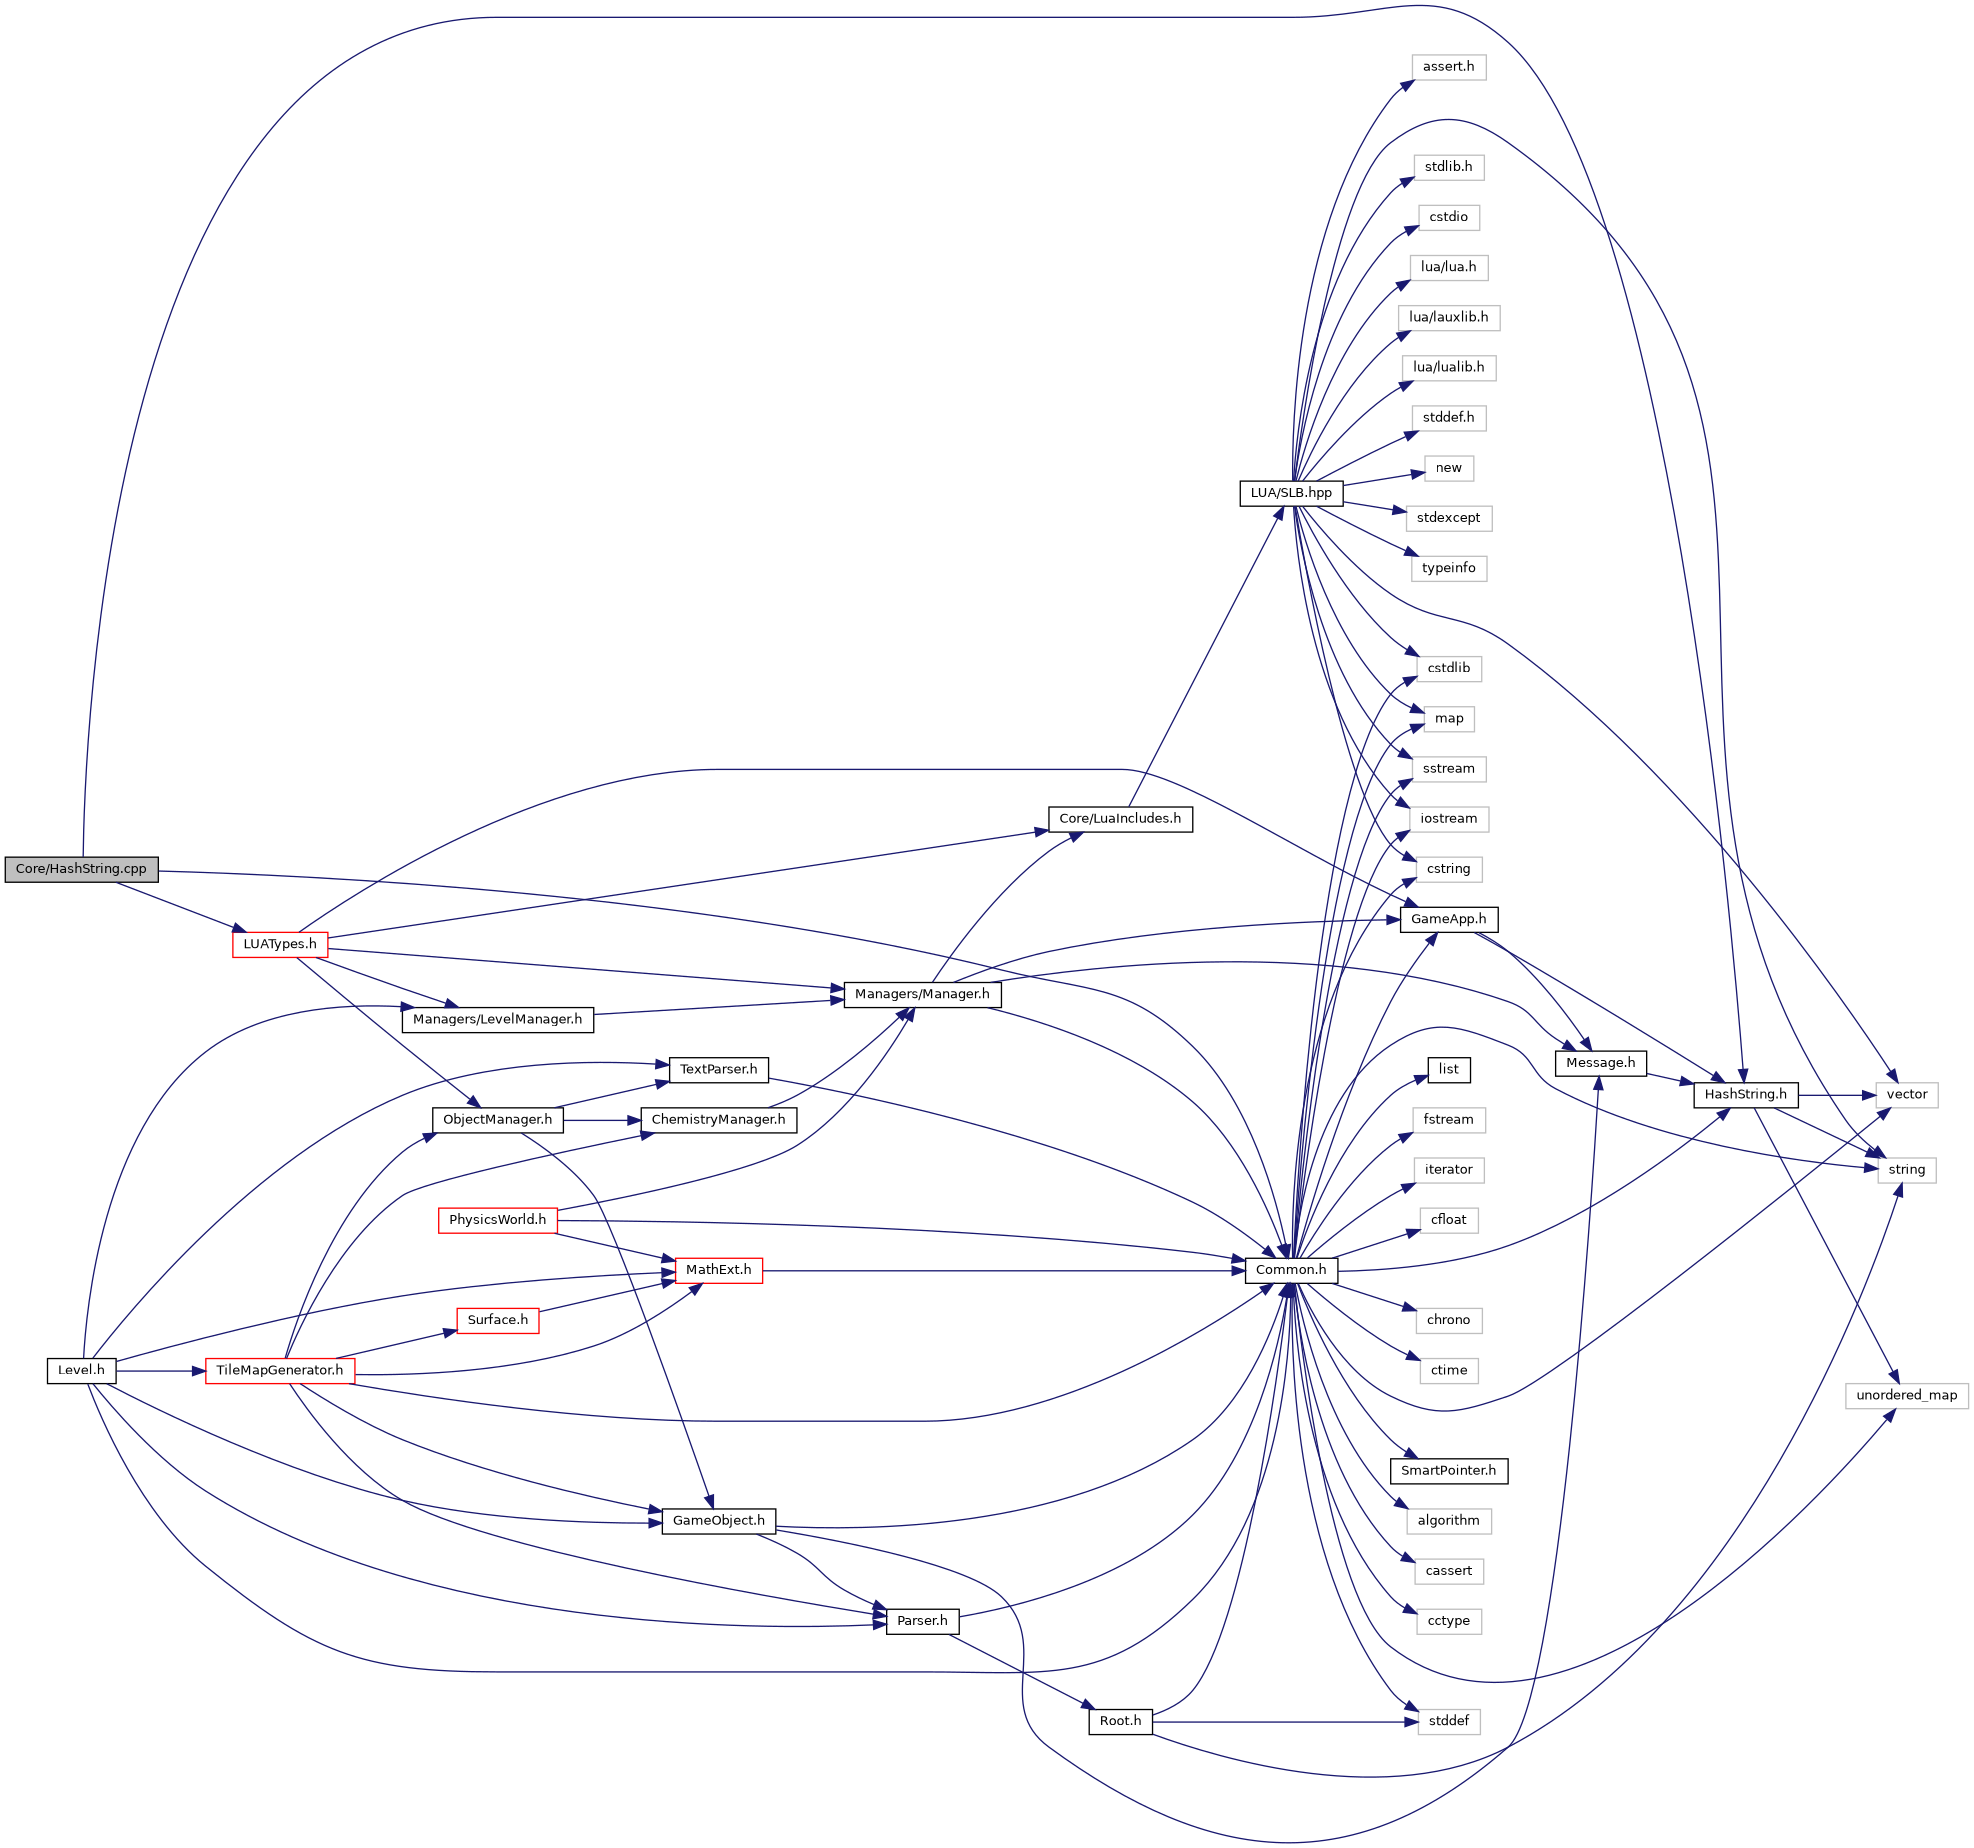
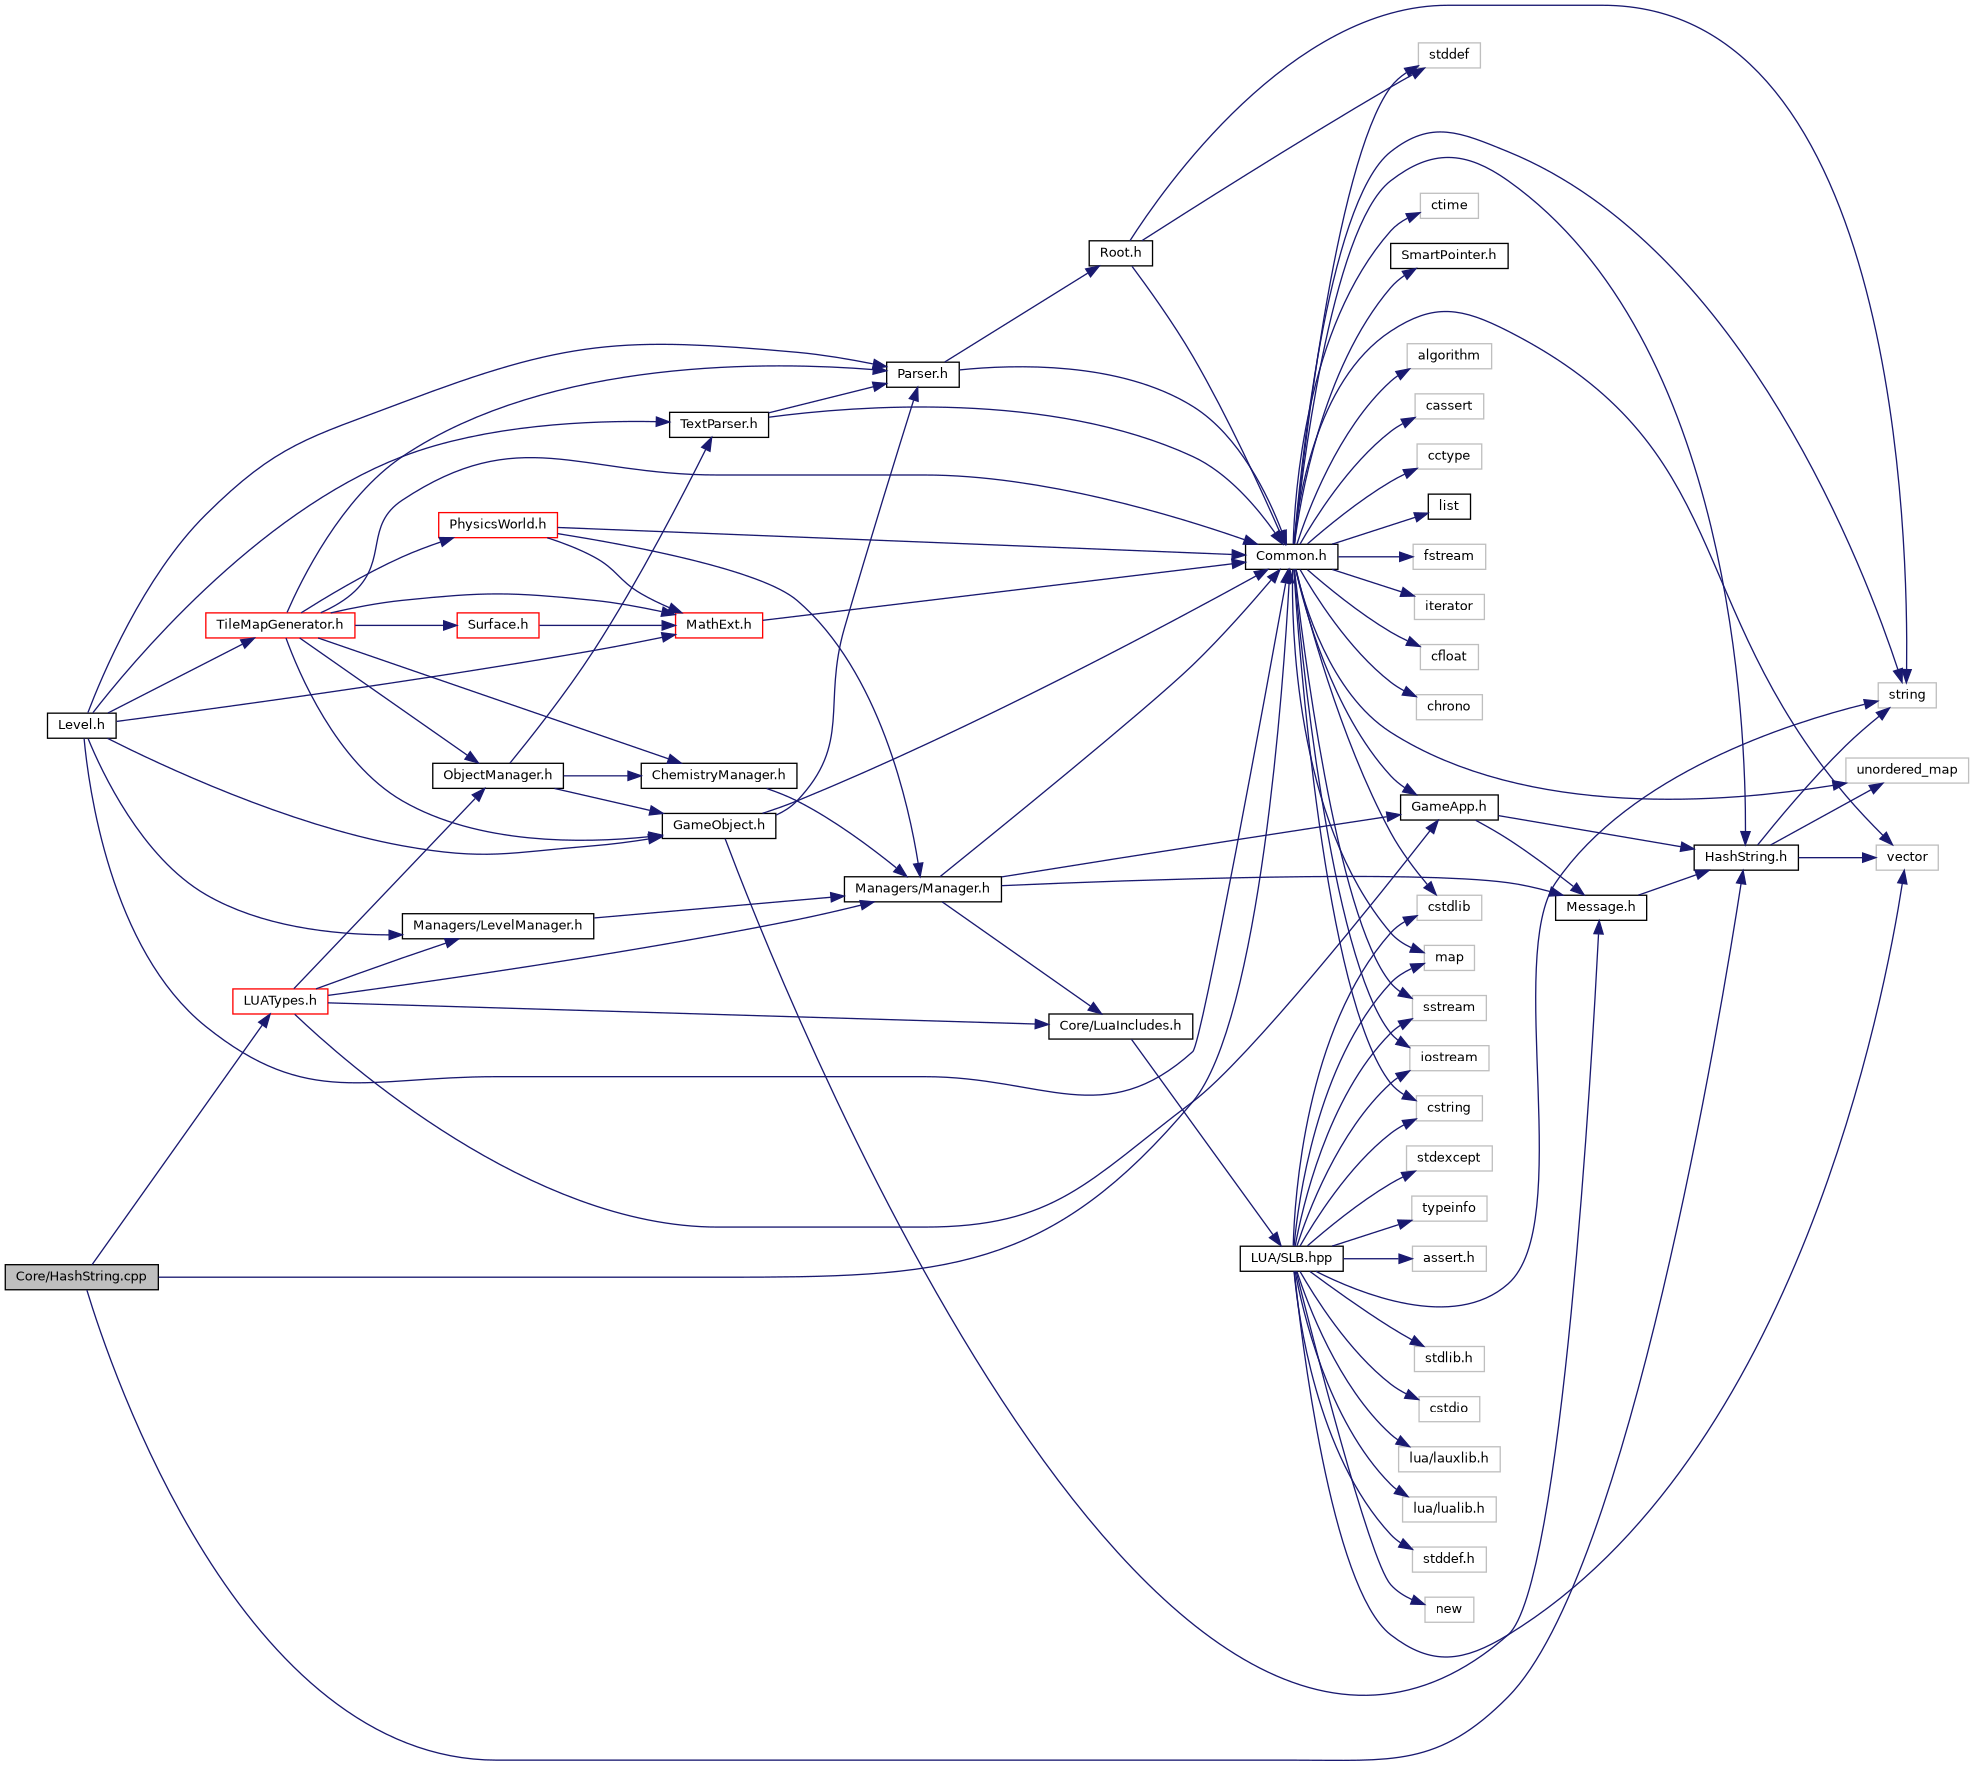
node "lua/lua.h": removed
edge "TextParser.h" -> "Parser.h": added
edge "TileMapGenerator.h" -> "PhysicsWorld.h": added
